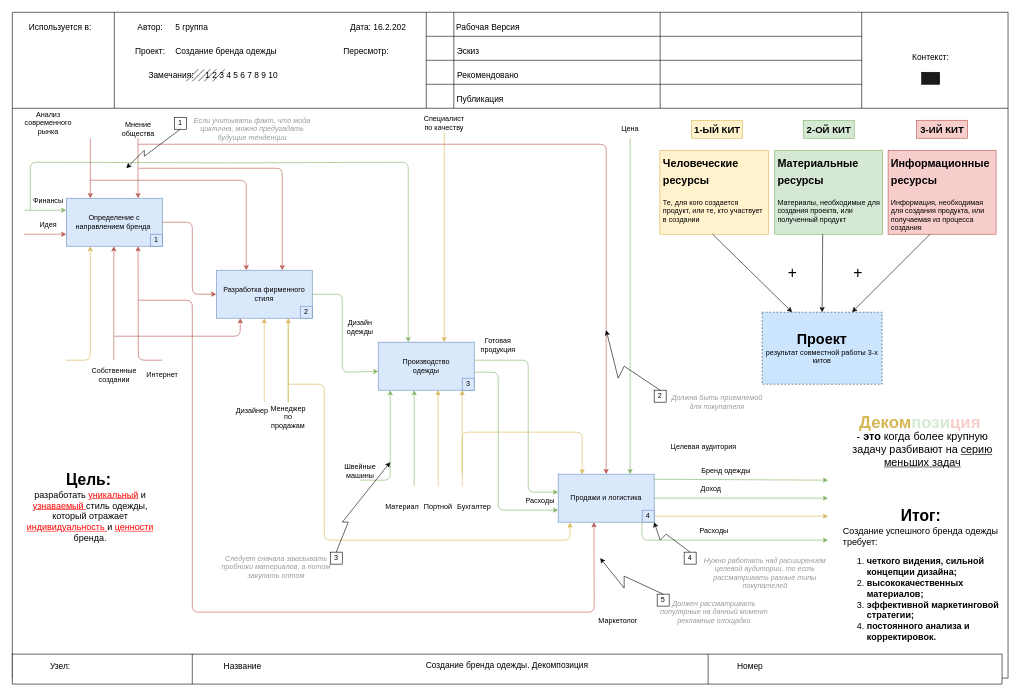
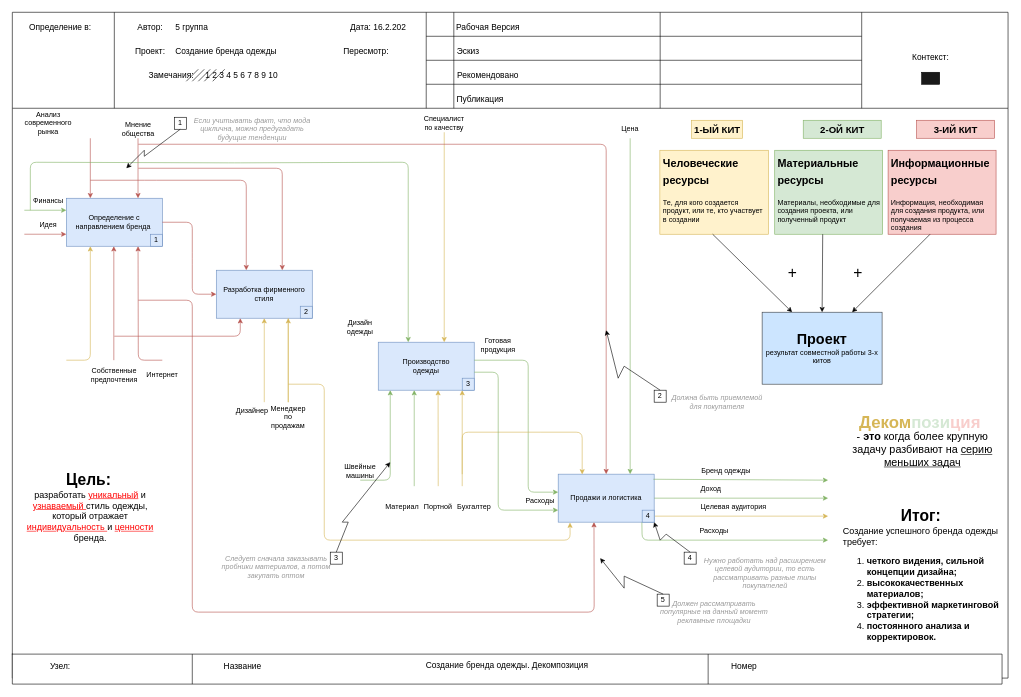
node "Используется в:": label "Используется в:" -> "Определение в:"
node "2-ОЙ КИТ": size 51x18 -> 78x18
node "3-ИЙ КИТ": size 51x18 -> 78x18
edge "Разработка фирменного стиля" -> "Производство одежды": removed
node "Проект результат совместной работы 3-х китов": style dashed -> solid
node "Собственные создании": label "Собственные создании" -> "Собственные предпочтения"
node "Целевая аудитория": moved (704, 447) -> (734, 507)
node "Маркетолог": removed
node "Номер": moved (750, 666) -> (744, 666)
